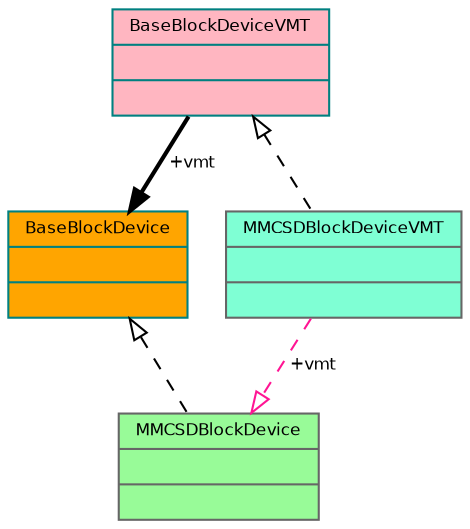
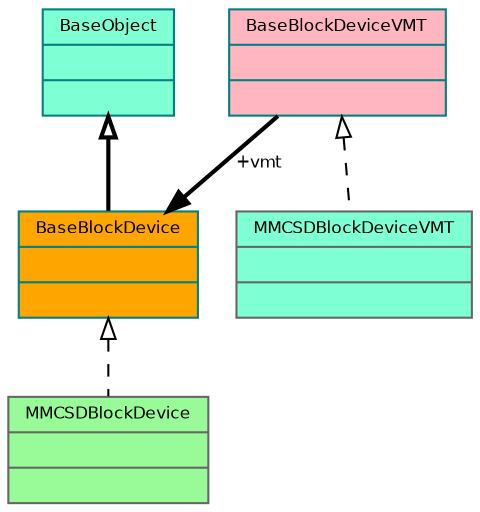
node "BaseObject": added
edge "MMCSDBlockDeviceVMT" -> "MMCSDBlockDevice": removed, label "+vmt"
